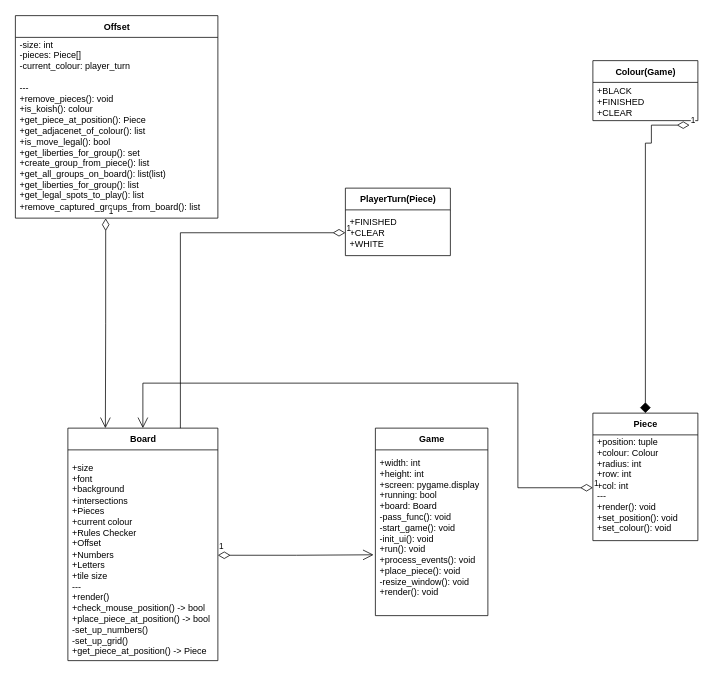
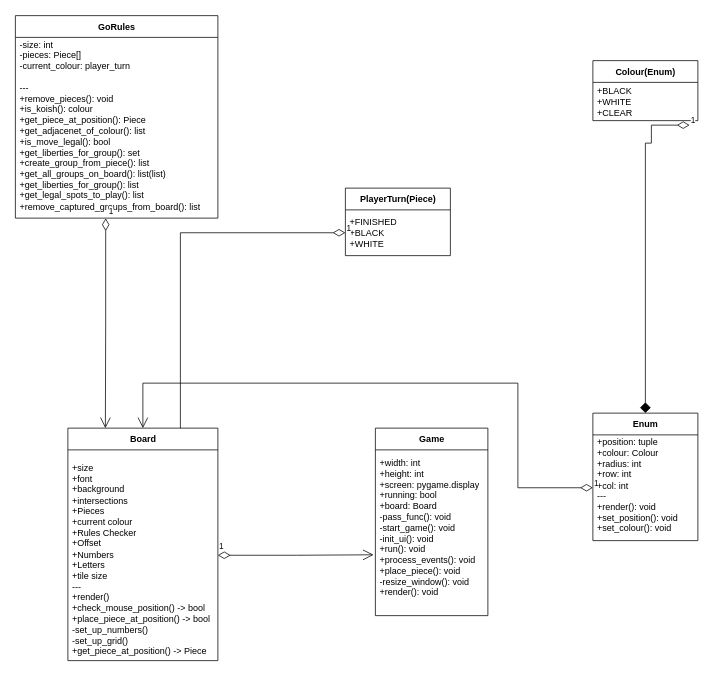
node "Offset": label "Offset" -> "GoRules"
node "Colour(Game)": label "Colour(Game)" -> "Colour(Enum)"
node "+BLACK +FINISHED +CLEAR": label "+BLACK +FINISHED +CLEAR" -> "+BLACK +WHITE +CLEAR"
node "+FINISHED +CLEAR +WHITE": label "+FINISHED +CLEAR +WHITE" -> "+FINISHED +BLACK +WHITE"
node "Piece": label "Piece" -> "Enum"
